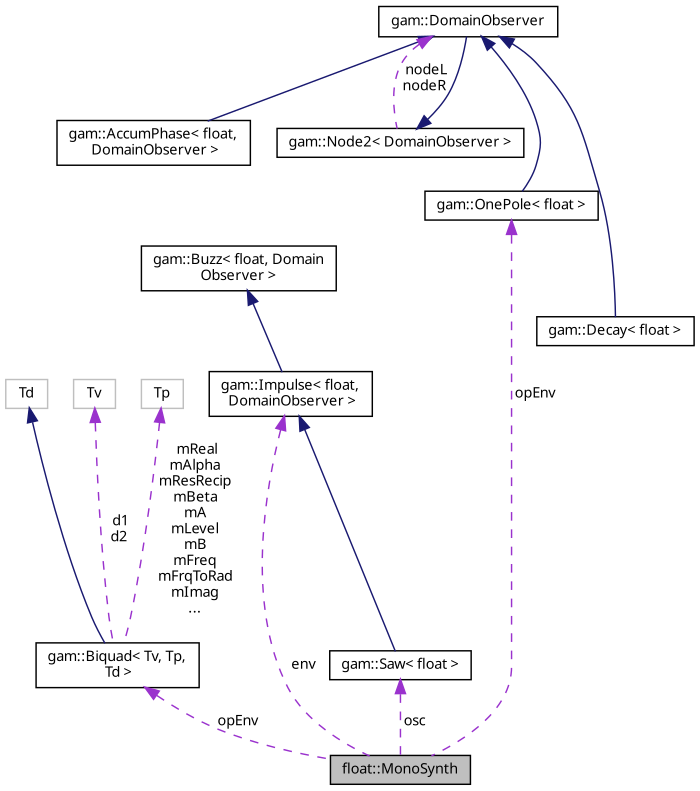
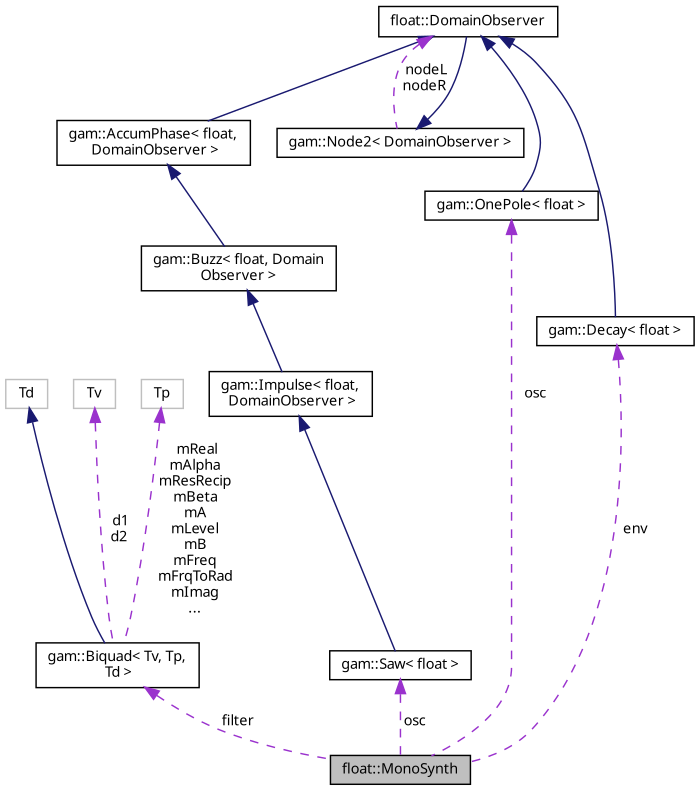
node "gam::DomainObserver": label "gam::DomainObserver" -> "float::DomainObserver"
edge "gam::Buzz< float, Domain Observer >" -> "gam::AccumPhase< float, DomainObserver >": added
edge "float::MonoSynth" -> "gam::OnePole< float >": label " opEnv" -> " osc"
edge "float::MonoSynth" -> "gam::Impulse< float, DomainObserver >": now "float::MonoSynth" -> "gam::Decay< float >"
edge "float::MonoSynth" -> "gam::Biquad< Tv, Tp, Td >": label " opEnv" -> " filter"
